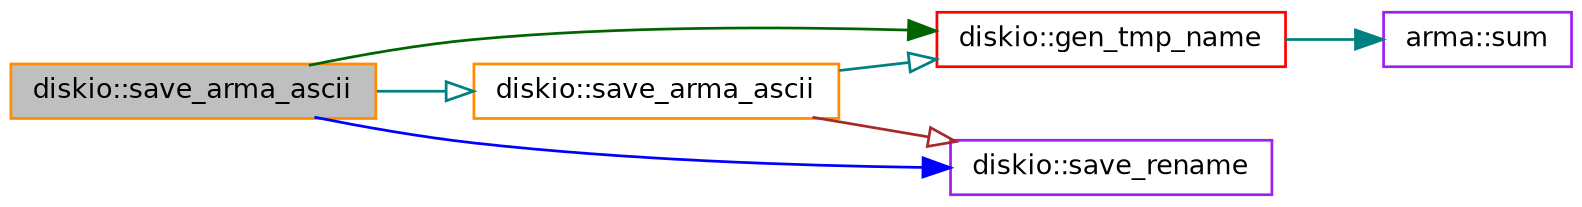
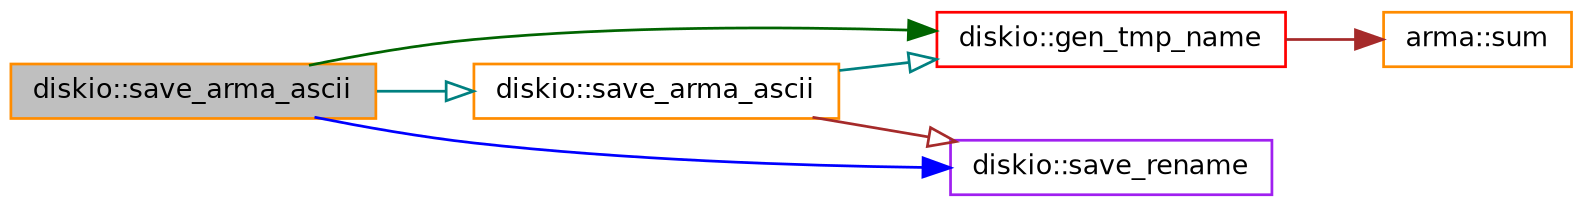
edge "diskio::gen_tmp_name" -> "arma::sum": color teal -> brown
node "arma::sum": color purple -> darkorange
